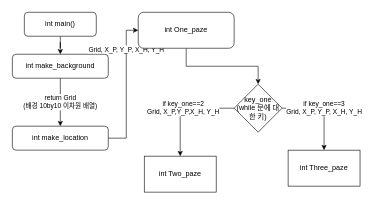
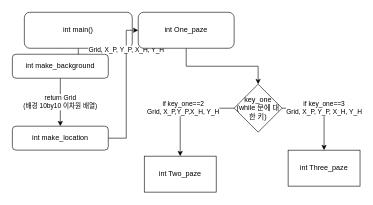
node "int main()": size 72x24 -> 108x36
